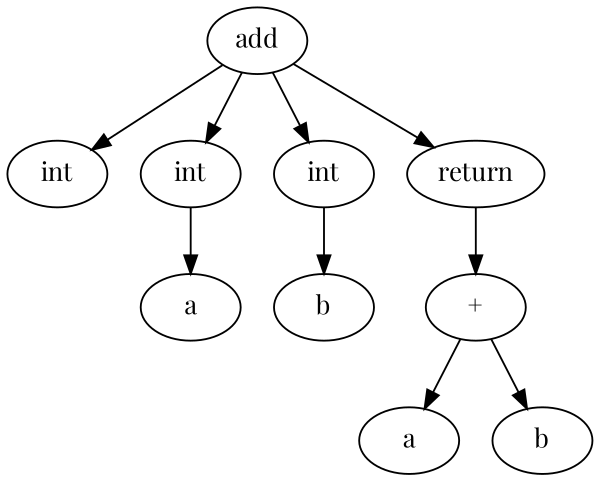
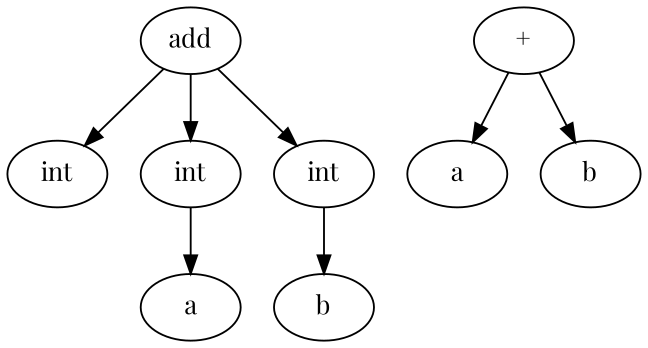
node "return": removed
